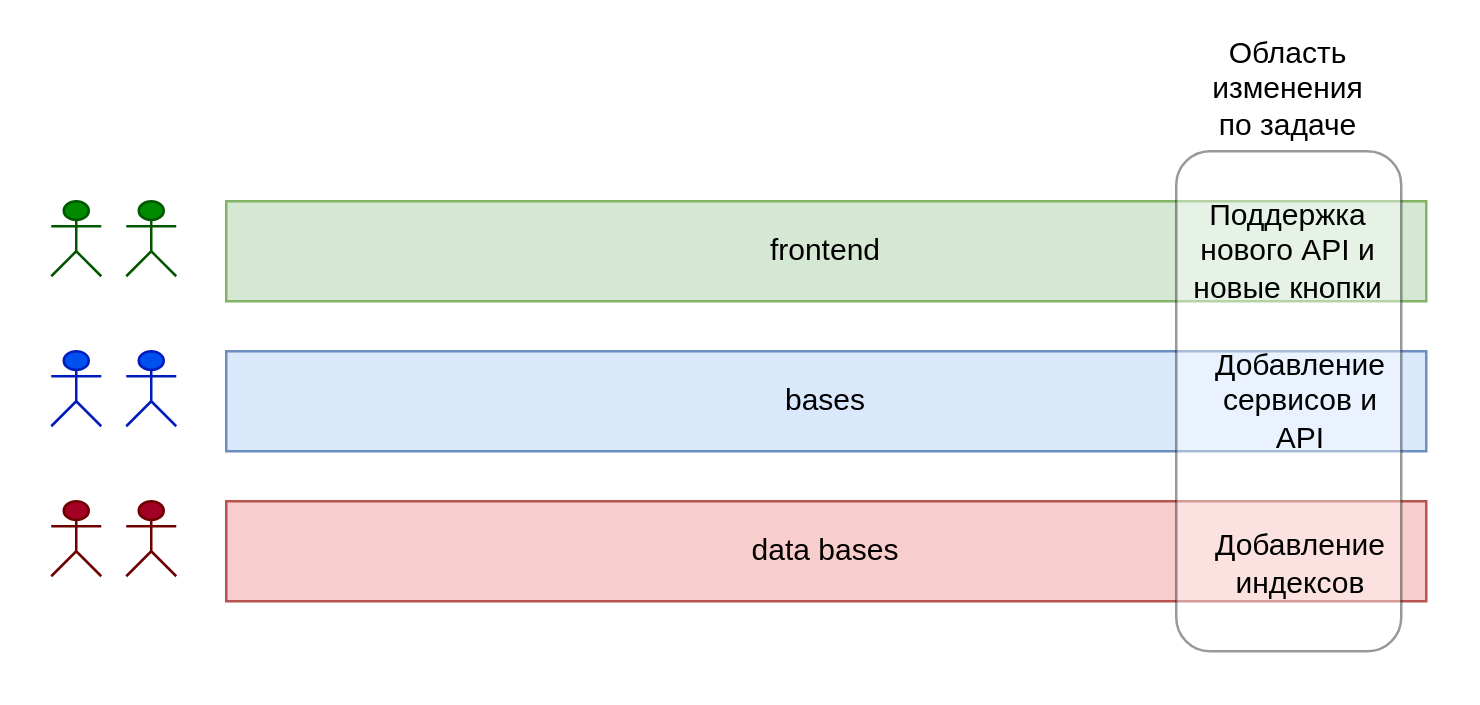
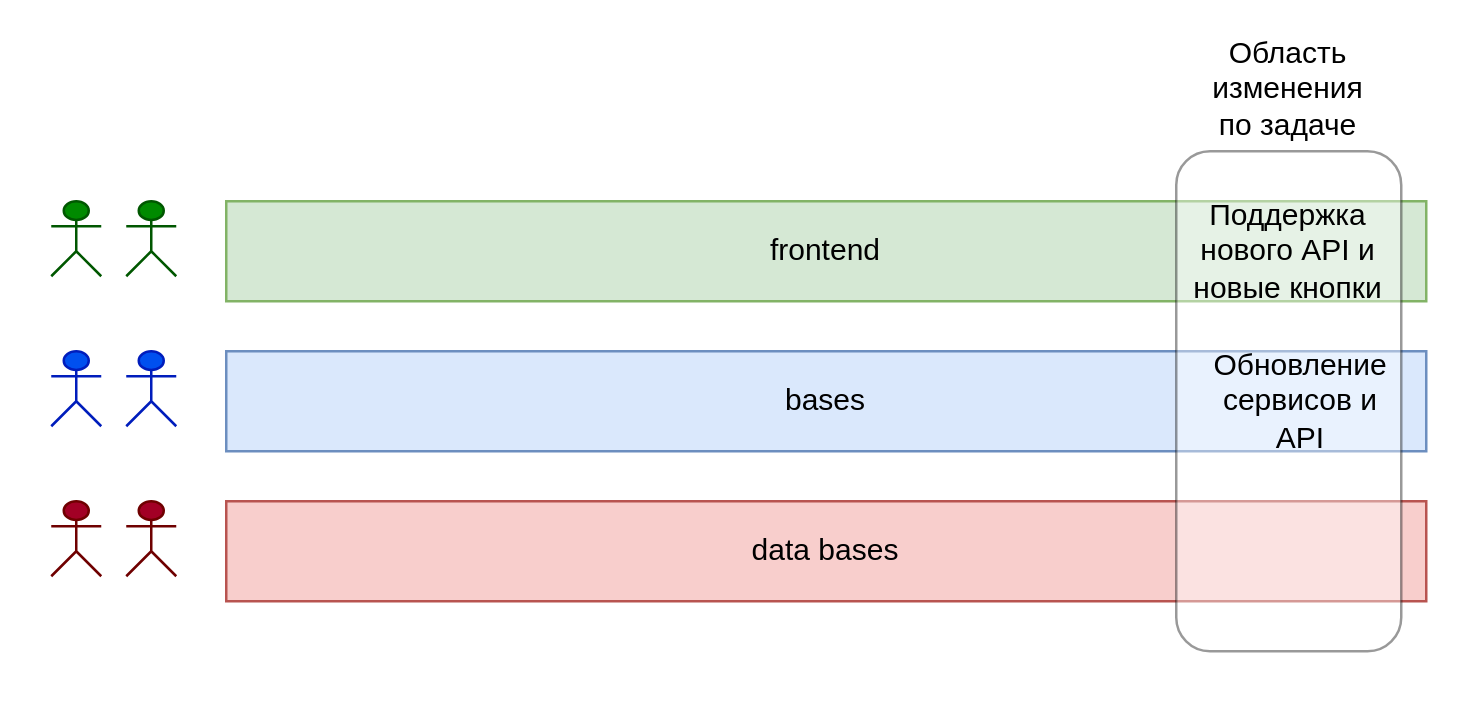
node "Добавление сервисов и API": label "Добавление сервисов и API" -> "Обновление сервисов и API"
node "Добавление индексов": removed
